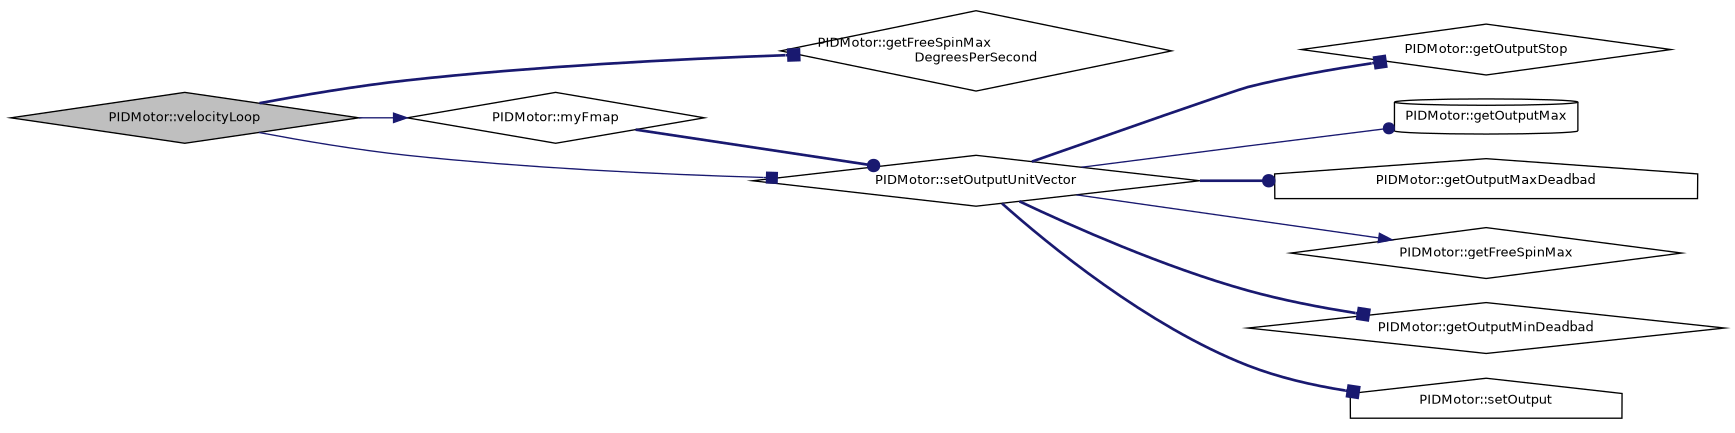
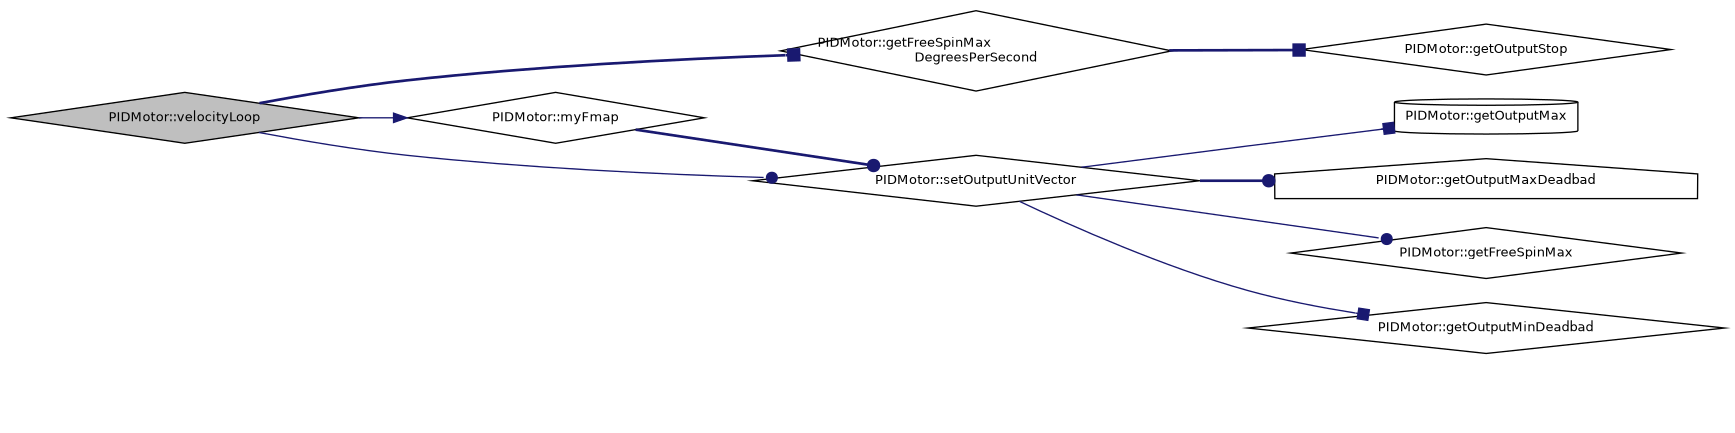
edge "PIDMotor::setOutputUnitVector" -> "PIDMotor::getOutputStop": now "PIDMotor::getFreeSpinMax DegreesPerSecond" -> "PIDMotor::getOutputStop"
edge "PIDMotor::setOutputUnitVector" -> "PIDMotor::getOutputMax": arrowhead dot -> box
edge "PIDMotor::velocityLoop" -> "PIDMotor::setOutputUnitVector": arrowhead box -> dot
edge "PIDMotor::setOutputUnitVector" -> "PIDMotor::getFreeSpinMax": arrowhead normal -> dot
edge "PIDMotor::setOutputUnitVector" -> "PIDMotor::getOutputMinDeadbad": style bold -> solid
node "PIDMotor::setOutput": removed
